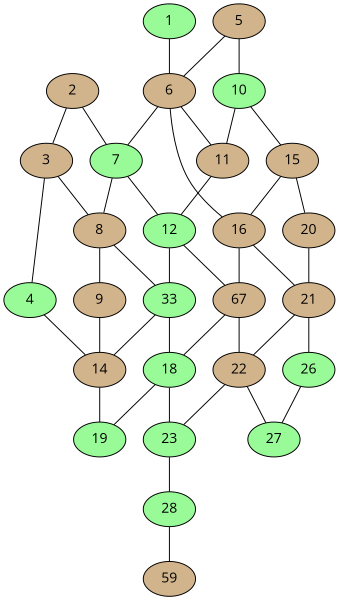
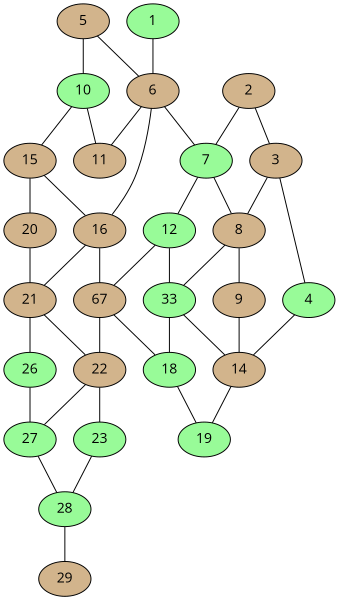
edge "11" -- "12": removed
edge "18" -- "23": removed
edge "27" -- "28": added
node "59": label "59" -> "29"
